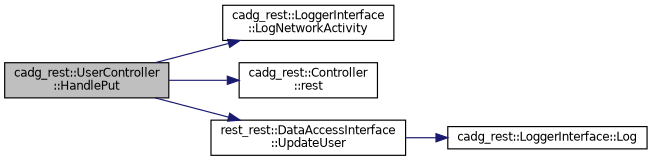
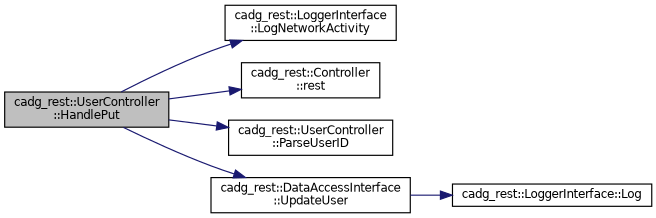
node "rest_rest::DataAccessInterface ::UpdateUser": label "rest_rest::DataAccessInterface ::UpdateUser" -> "cadg_rest::DataAccessInterface ::UpdateUser"
node "cadg_rest::UserController ::ParseUserID": added
